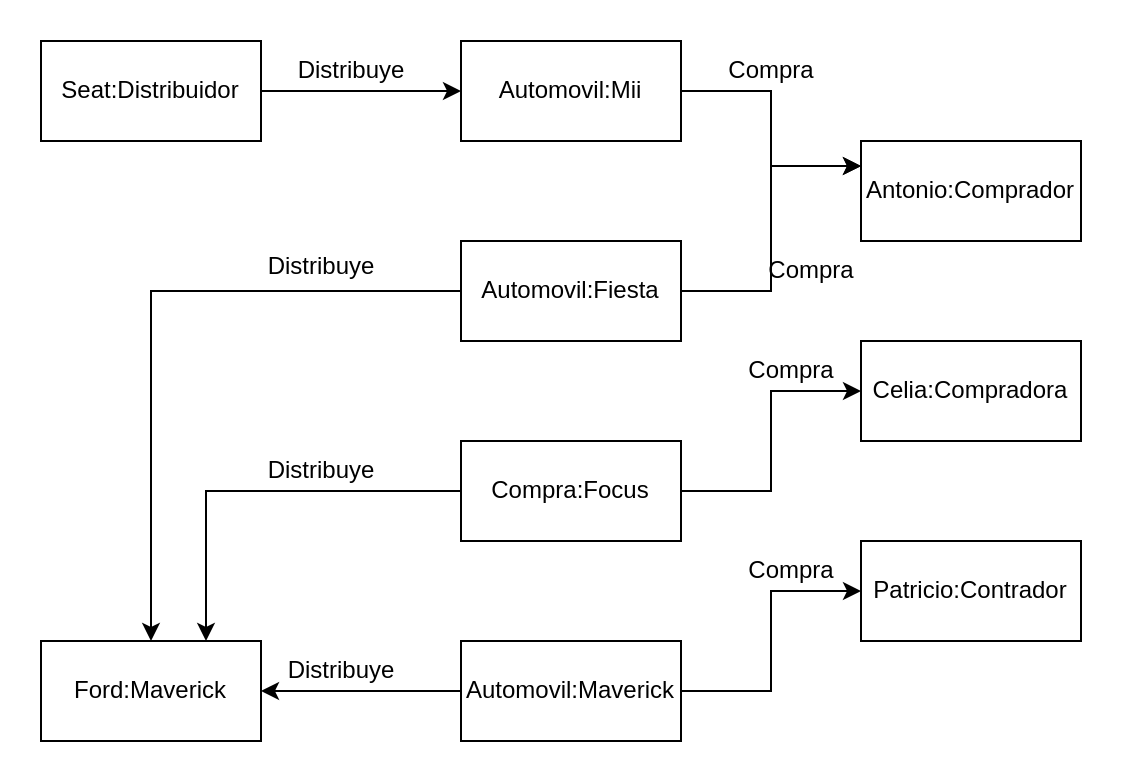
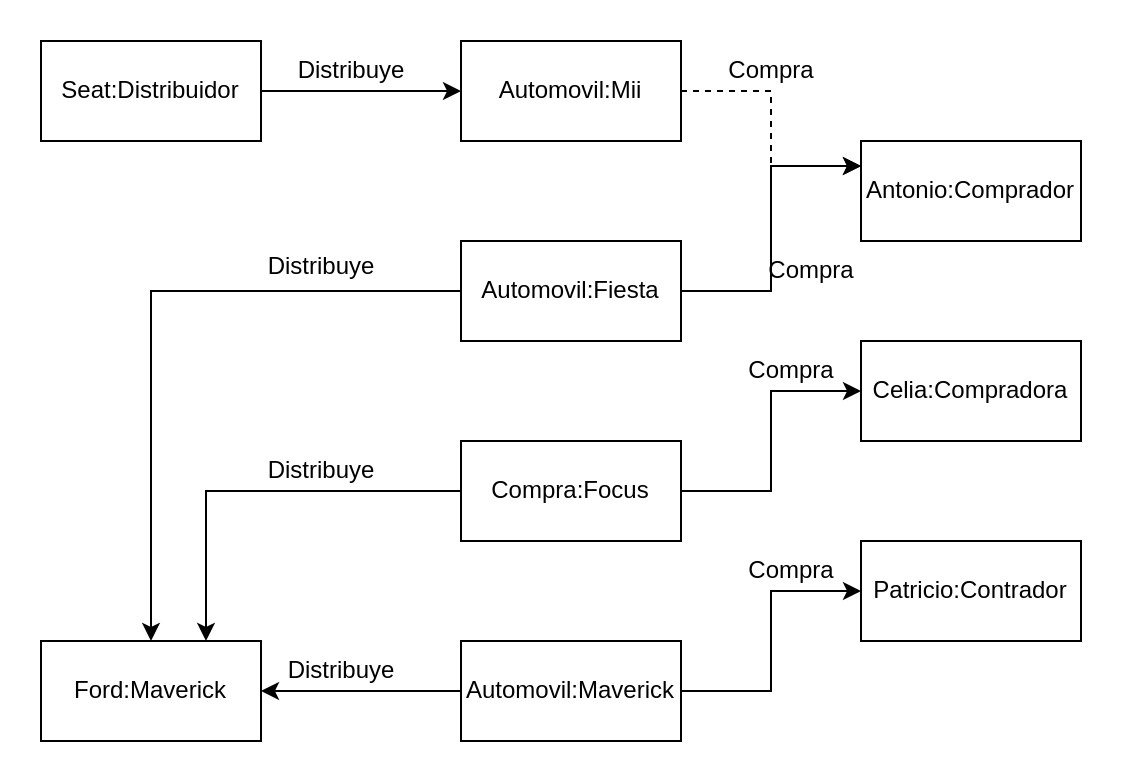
edge "Automovil:Mii" -> "Antonio:Comprador": style solid -> dashed
